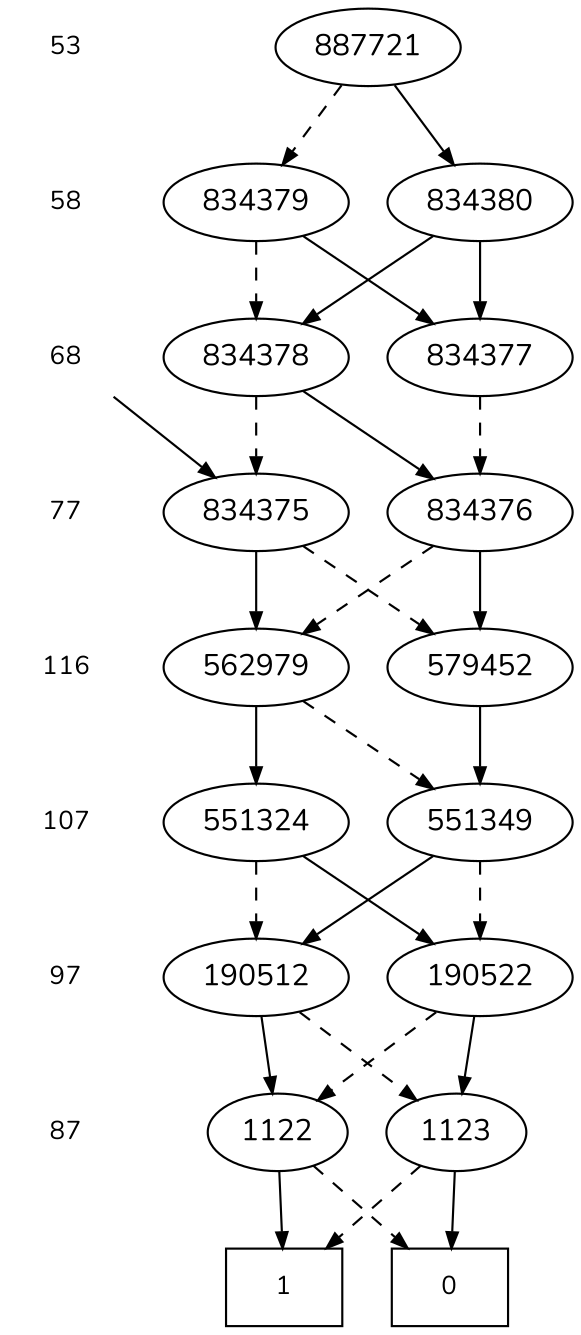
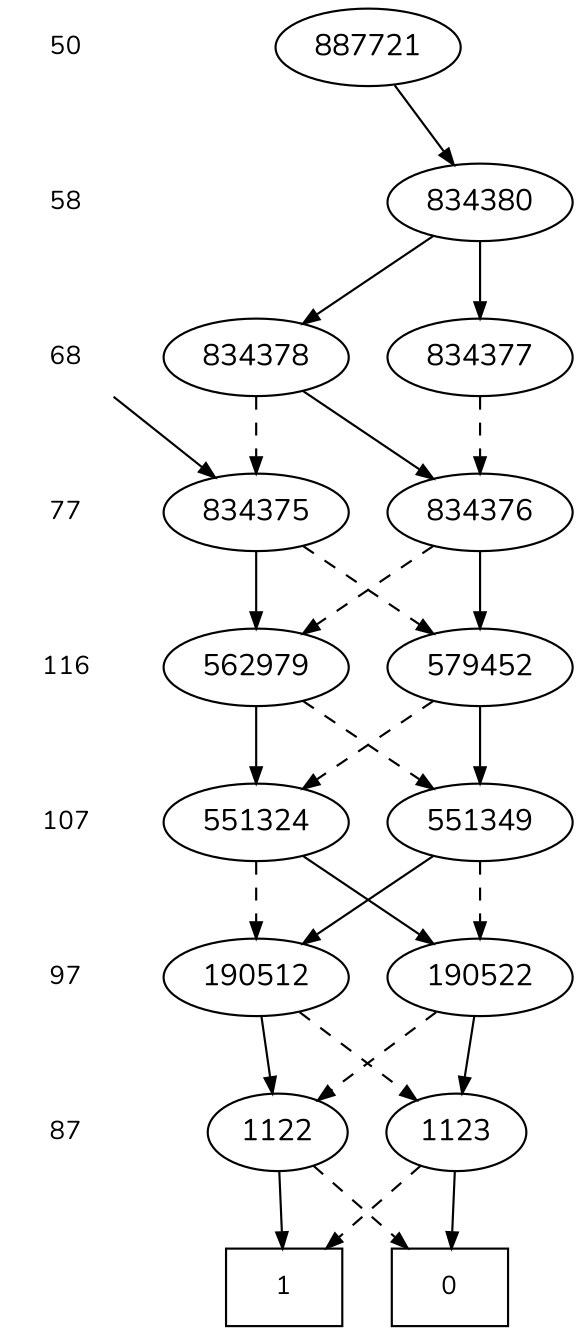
node "53": label "53" -> "50"
node "834379": removed
edge "579452" -> "551324": added
